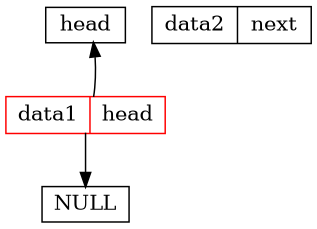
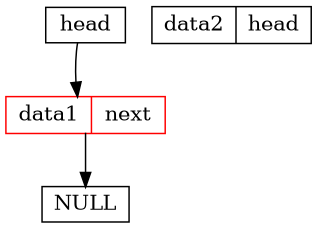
node "data2": text "next" -> "head"
edge "data1" -> "head": reversed
node "data1": text "head" -> "next"
